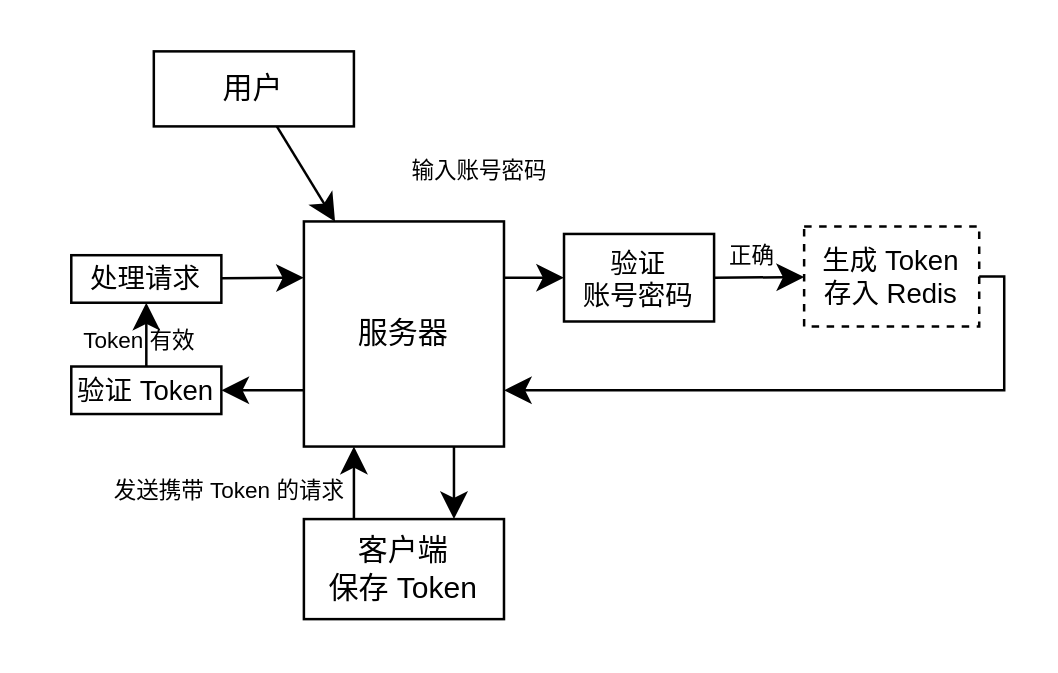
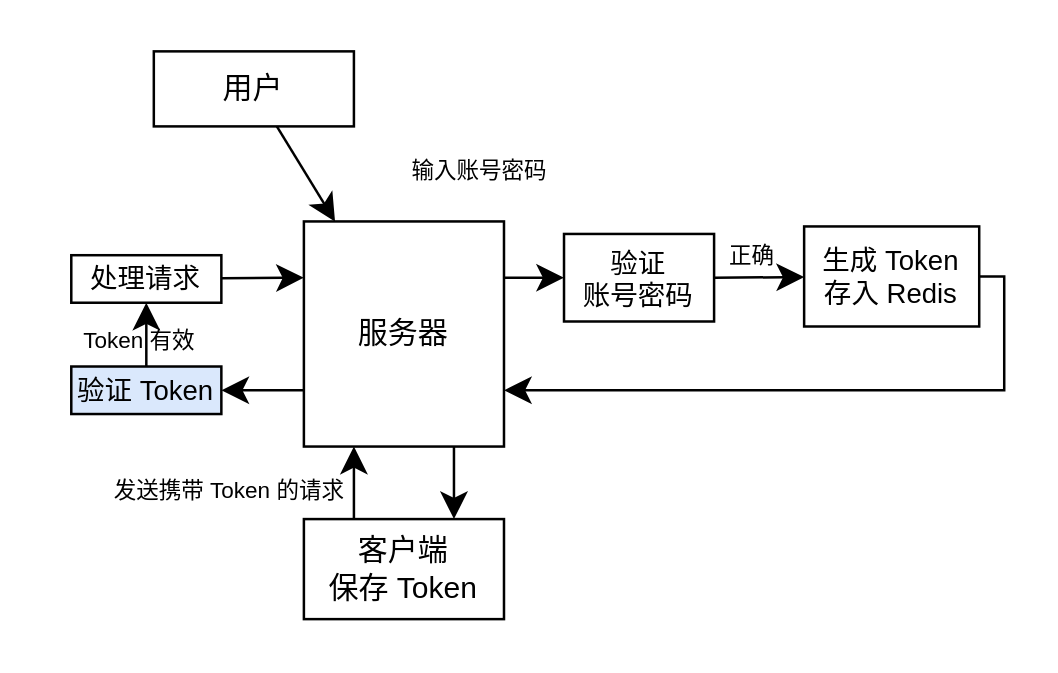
node "生成 Token 存入 Redis": style dashed -> solid
node "验证 Token": fillcolor #ffffff -> #dae8fc
